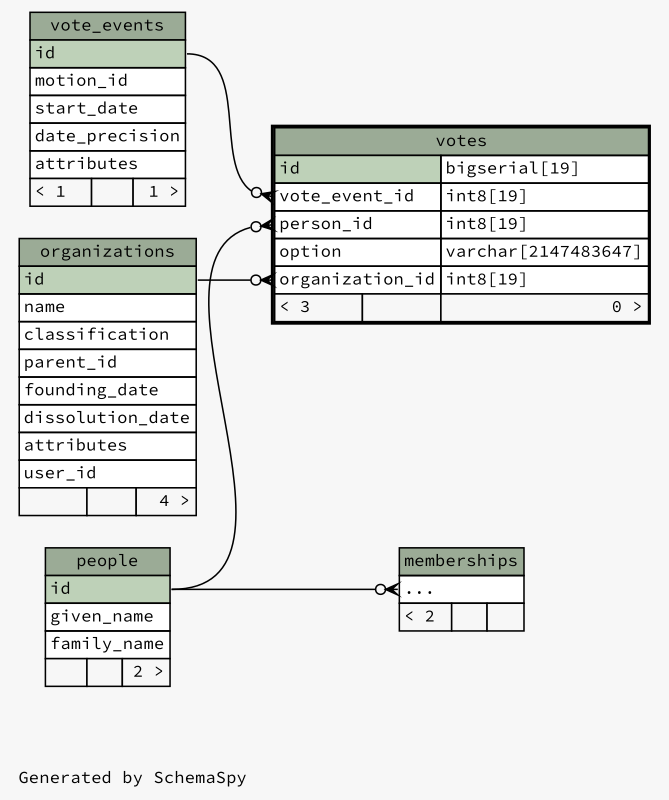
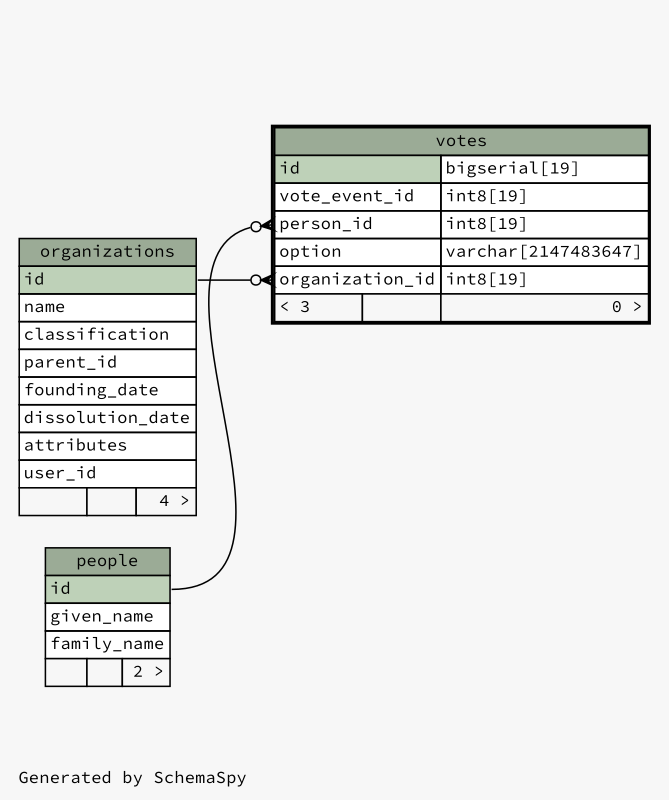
node "vote_events": removed
node "memberships": removed
